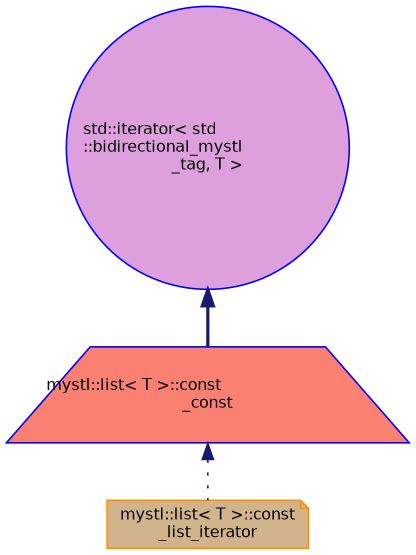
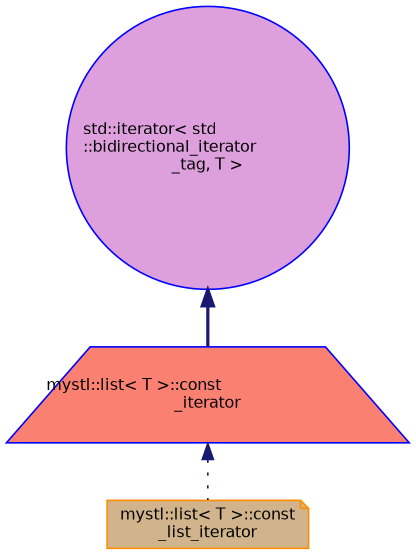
node "std::iterator< std ::bidirectional_mystl _tag, T >": label "std::iterator< std ::bidirectional_mystl _tag, T >" -> "std::iterator< std ::bidirectional_iterator _tag, T >"
node "mystl::list< T >::const _const": label "mystl::list< T >::const _const" -> "mystl::list< T >::const _iterator"
